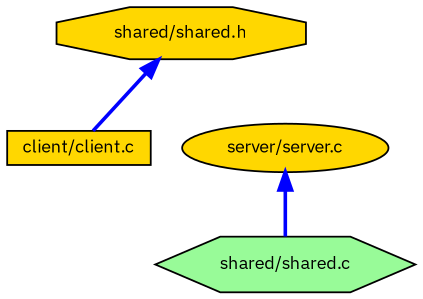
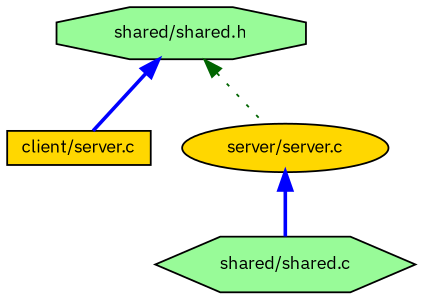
node "shared/shared.h": fillcolor gold -> palegreen
edge "server/server.c" -> "shared/shared.h": added
node "client/client.c": label "client/client.c" -> "client/server.c"
